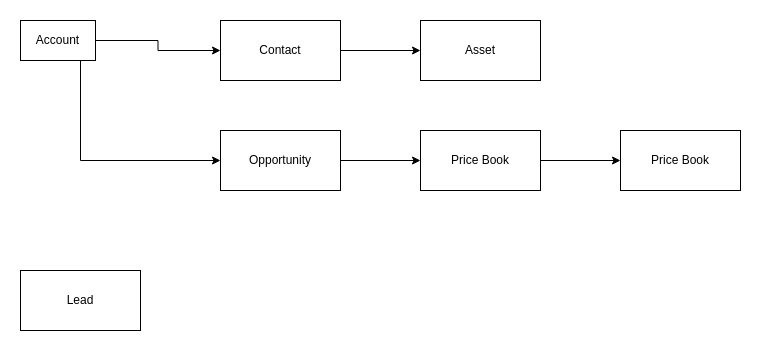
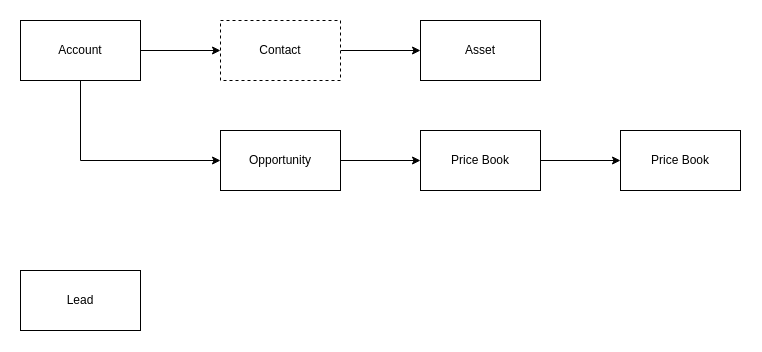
node "Account": size 75x40 -> 120x60
node "Contact": style solid -> dashed
